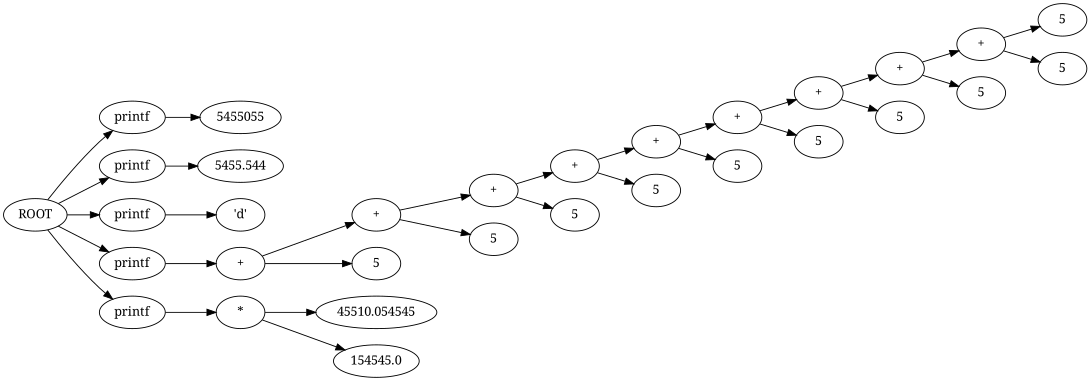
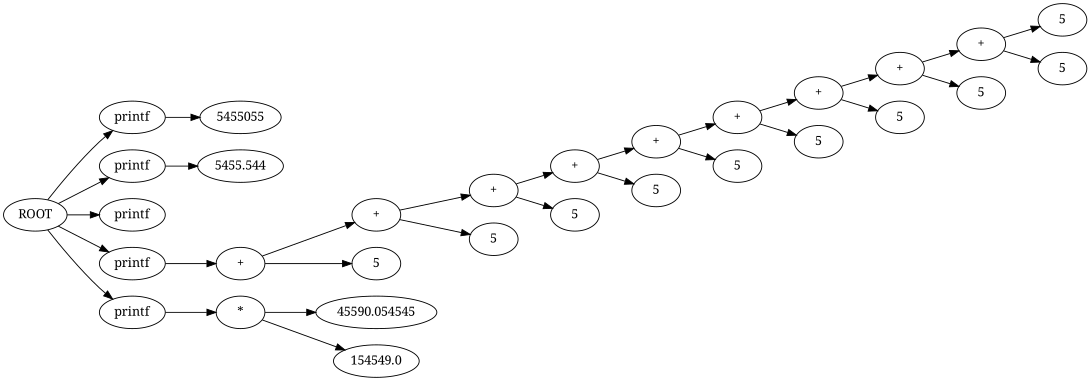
node "'d'": removed
node "45510.054545": label "45510.054545" -> "45590.054545"
node "154545.0": label "154545.0" -> "154549.0"
